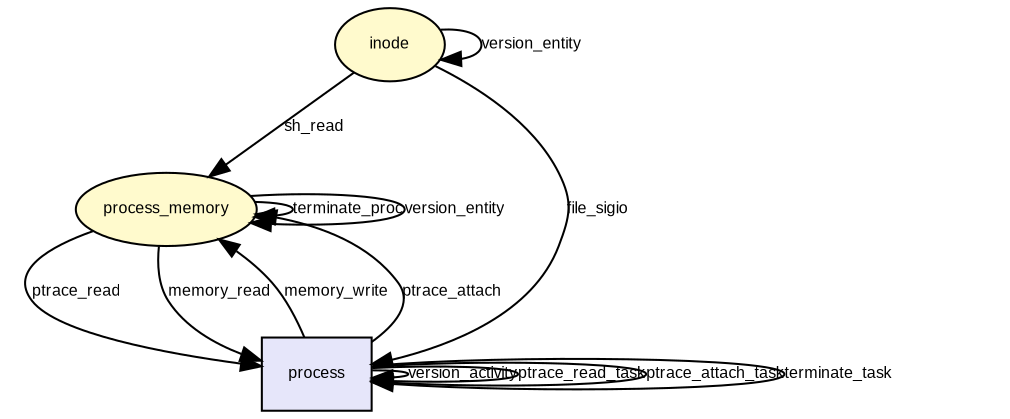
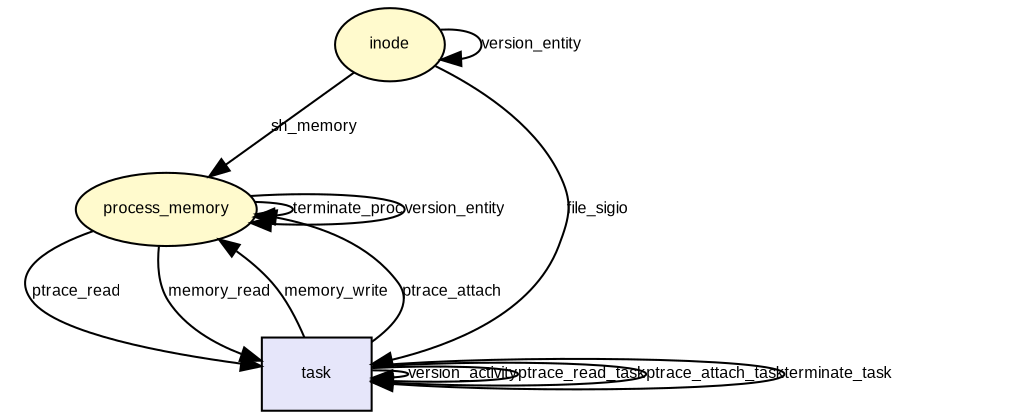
edge "inode" -> "process_memory": label "sh_read" -> "sh_memory"
node "process": label "process" -> "task"
